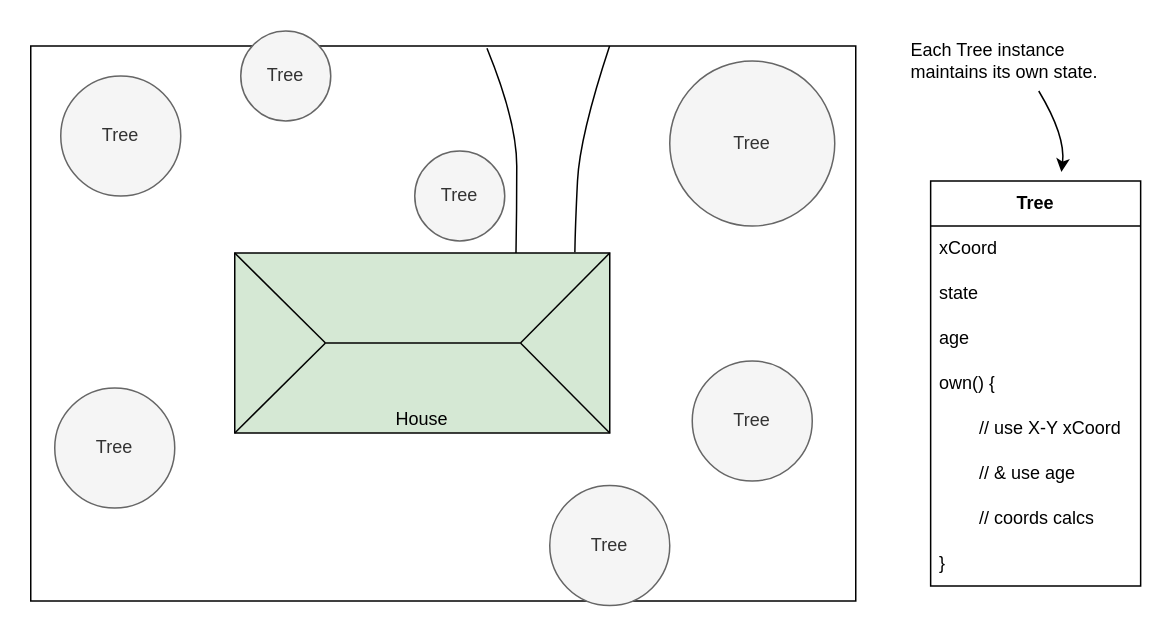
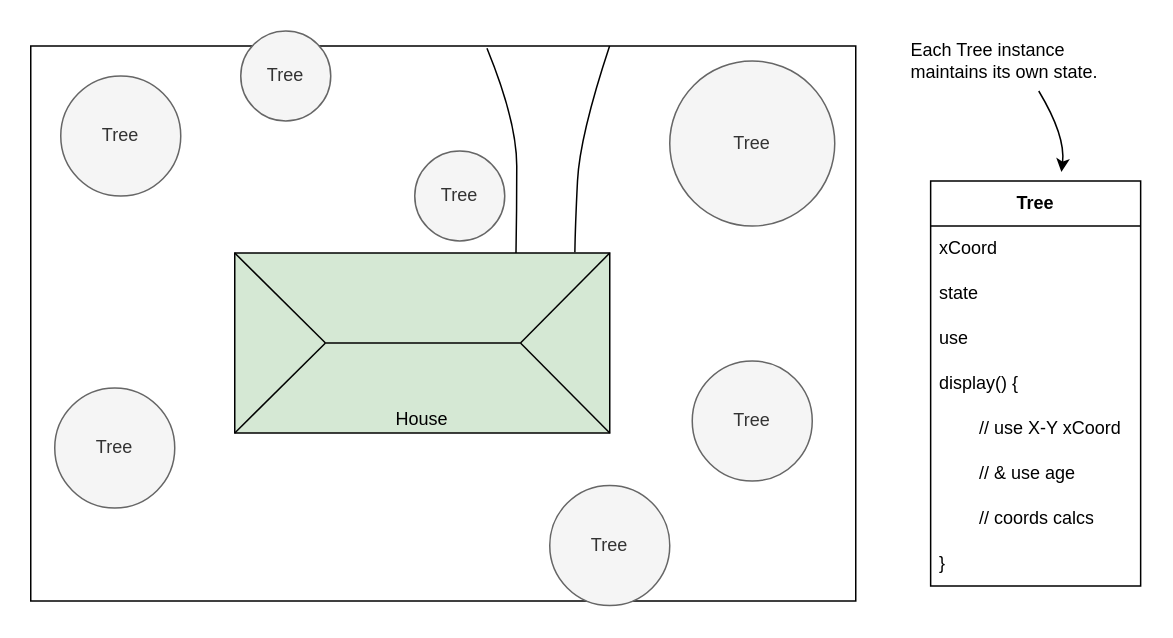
node "age": label "age" -> "use"
node "own() {": label "own() {" -> "display() {"
